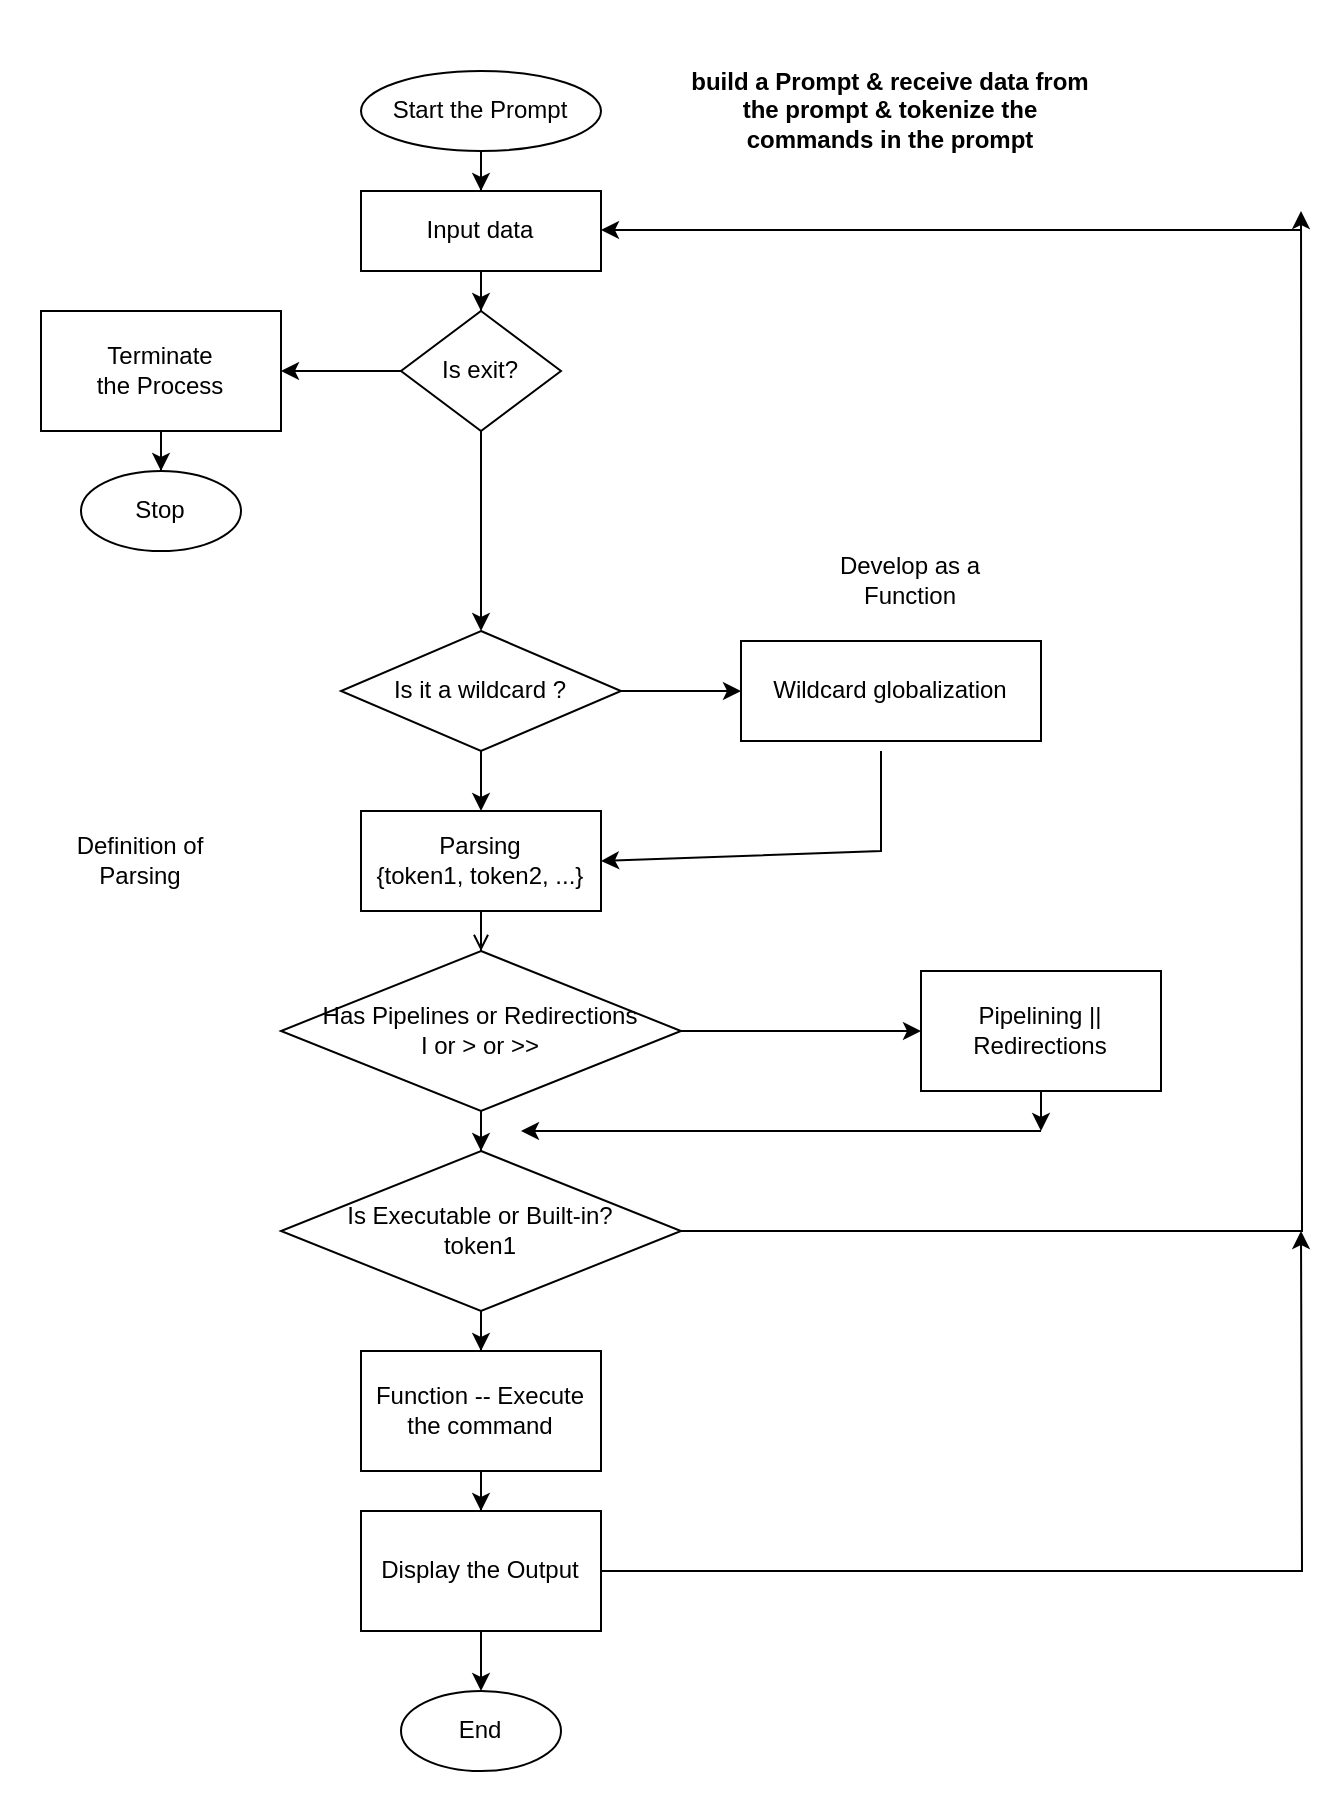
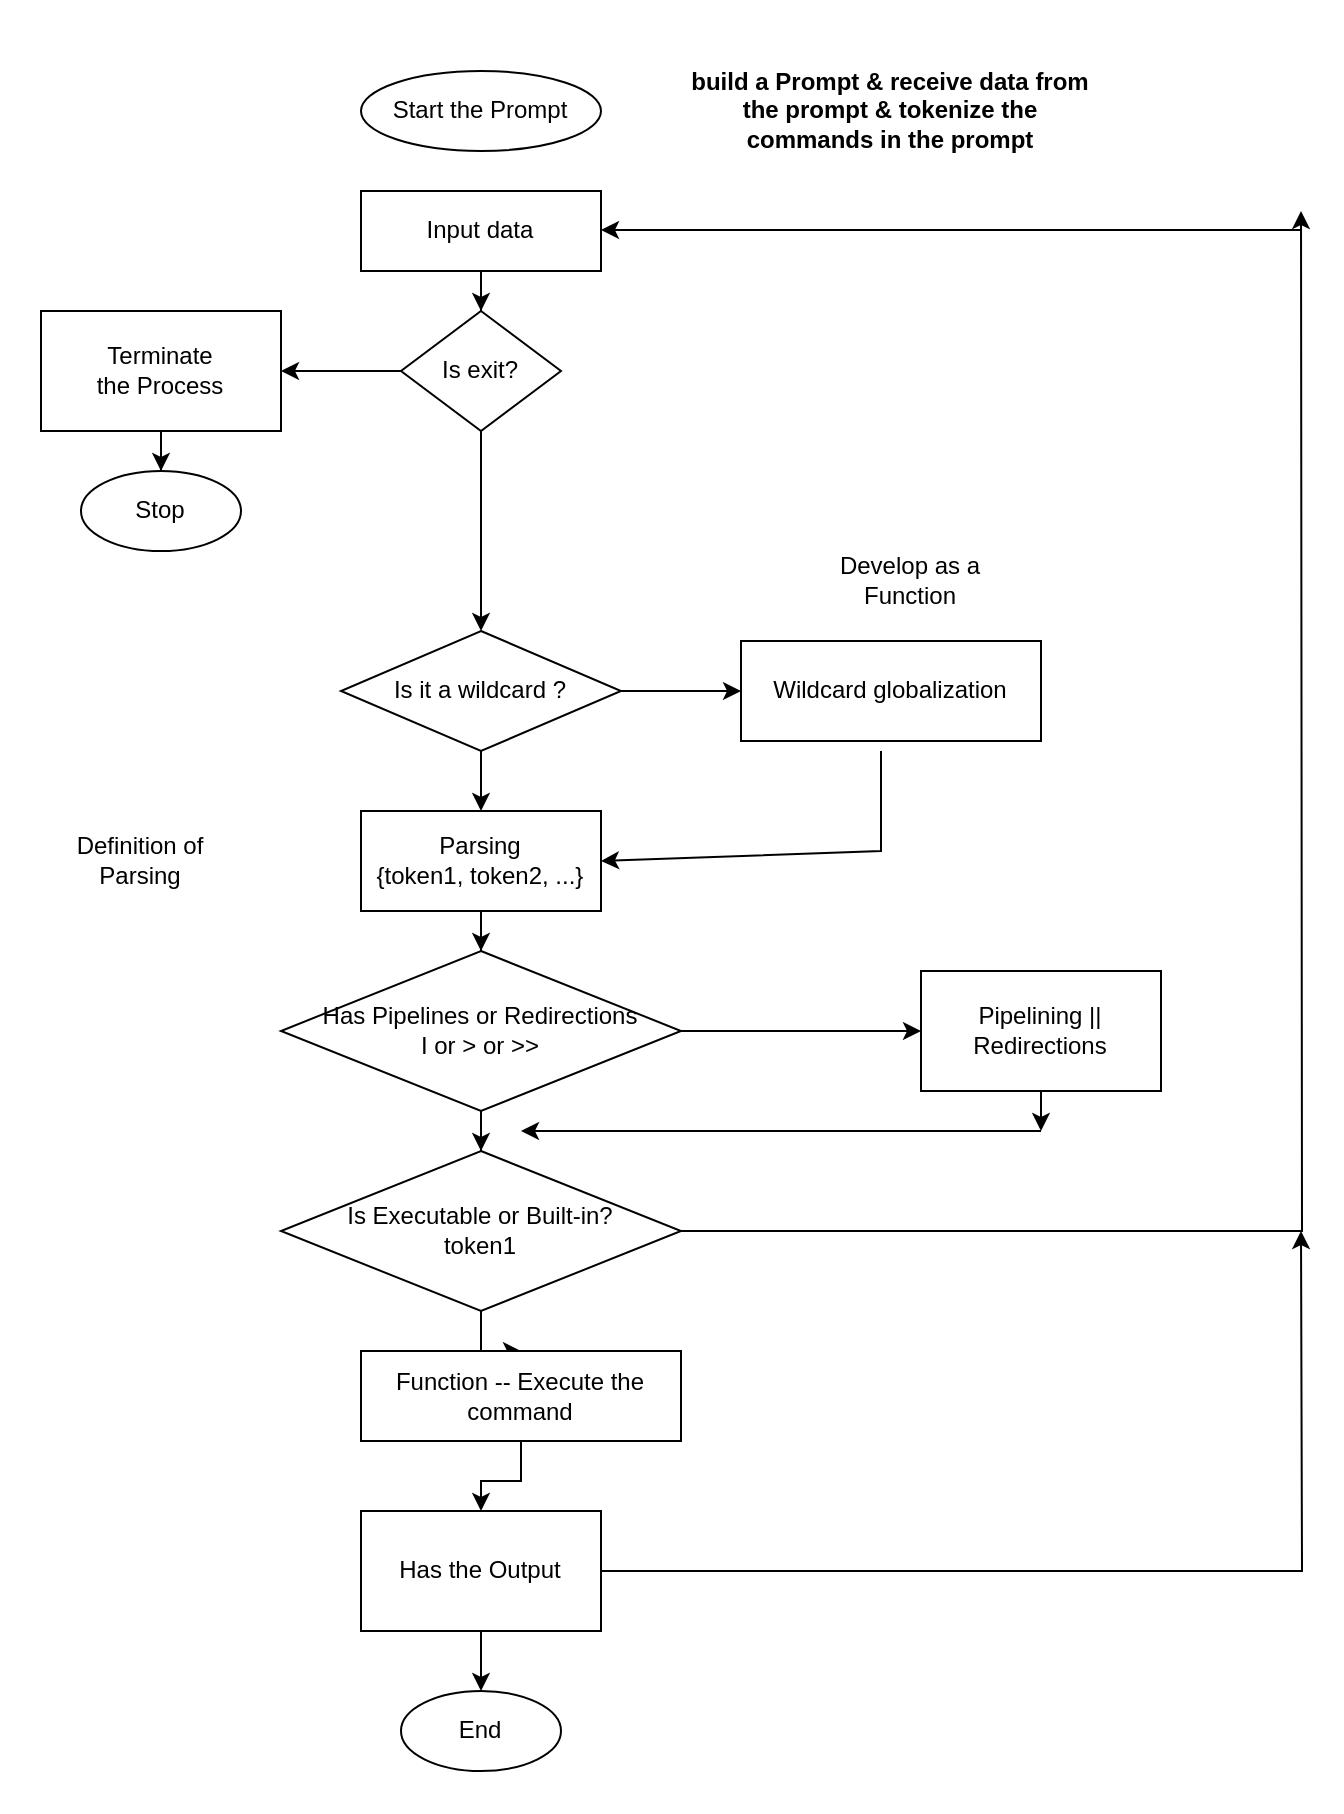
edge "Start the Prompt" -> "Input data": removed
edge "Parsing {token1, token2, ...}" -> "Has Pipelines or Redirections I or > or >>": arrowhead open -> classic
node "Function -- Execute the command": size 240x120 -> 320x90
node "Display the Output": label "Display the Output" -> "Has the Output"
